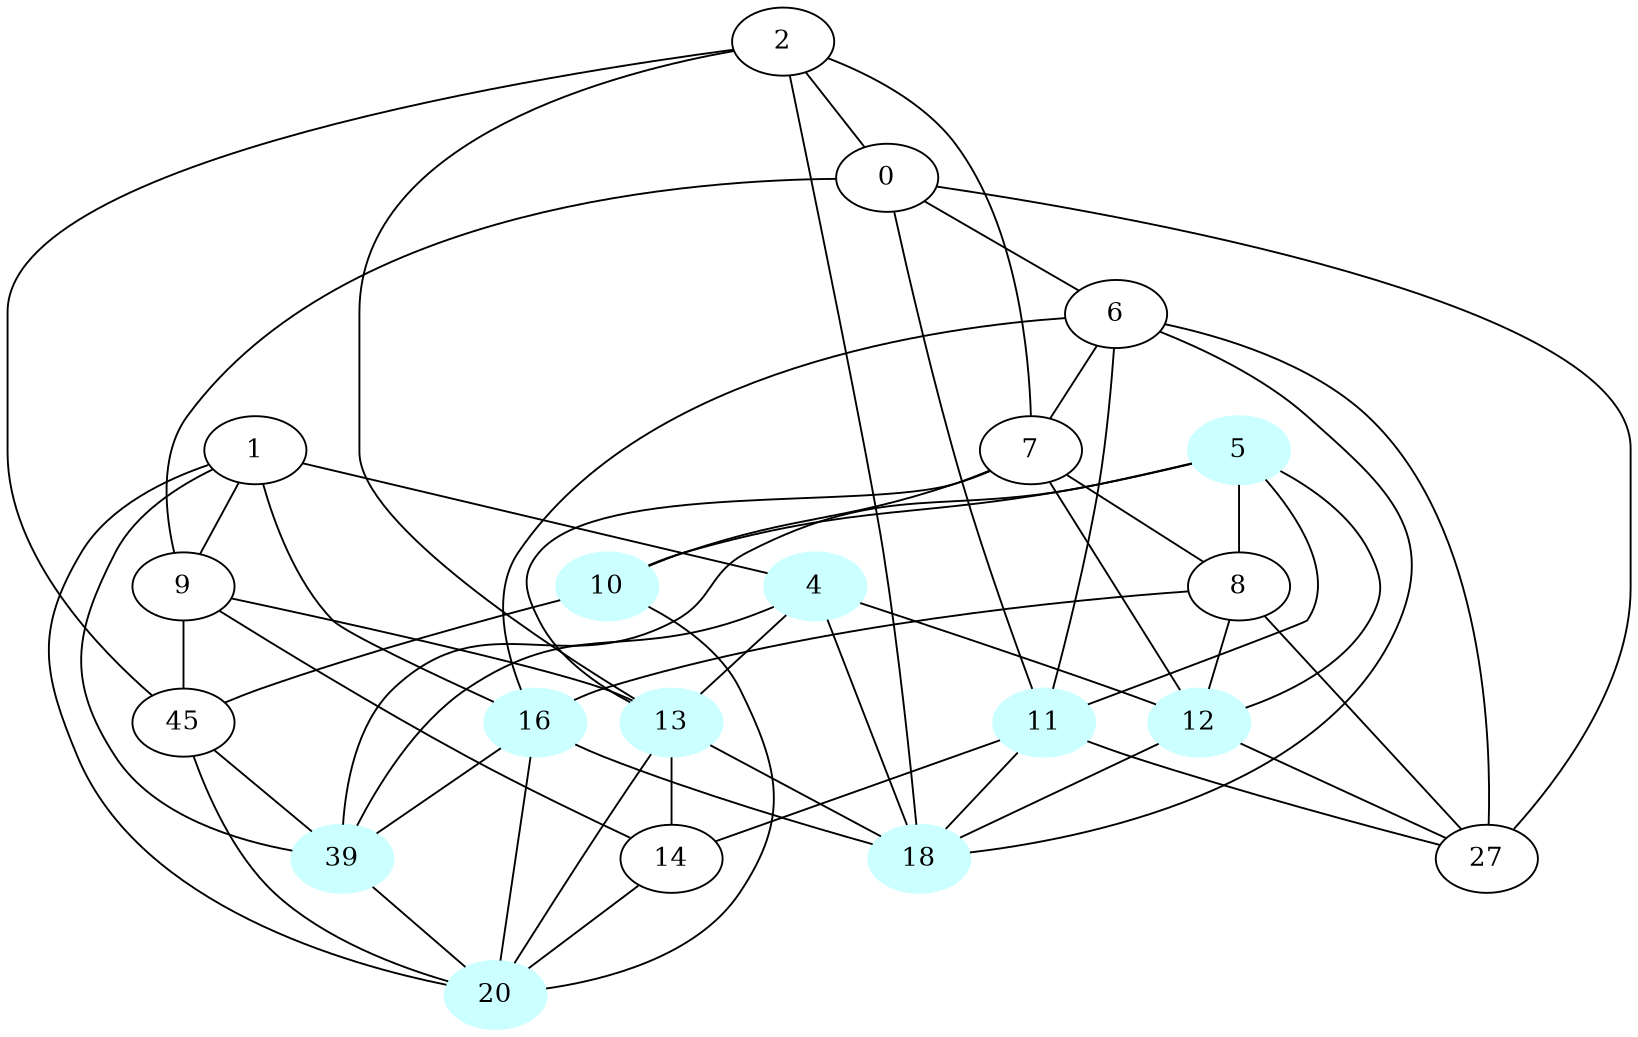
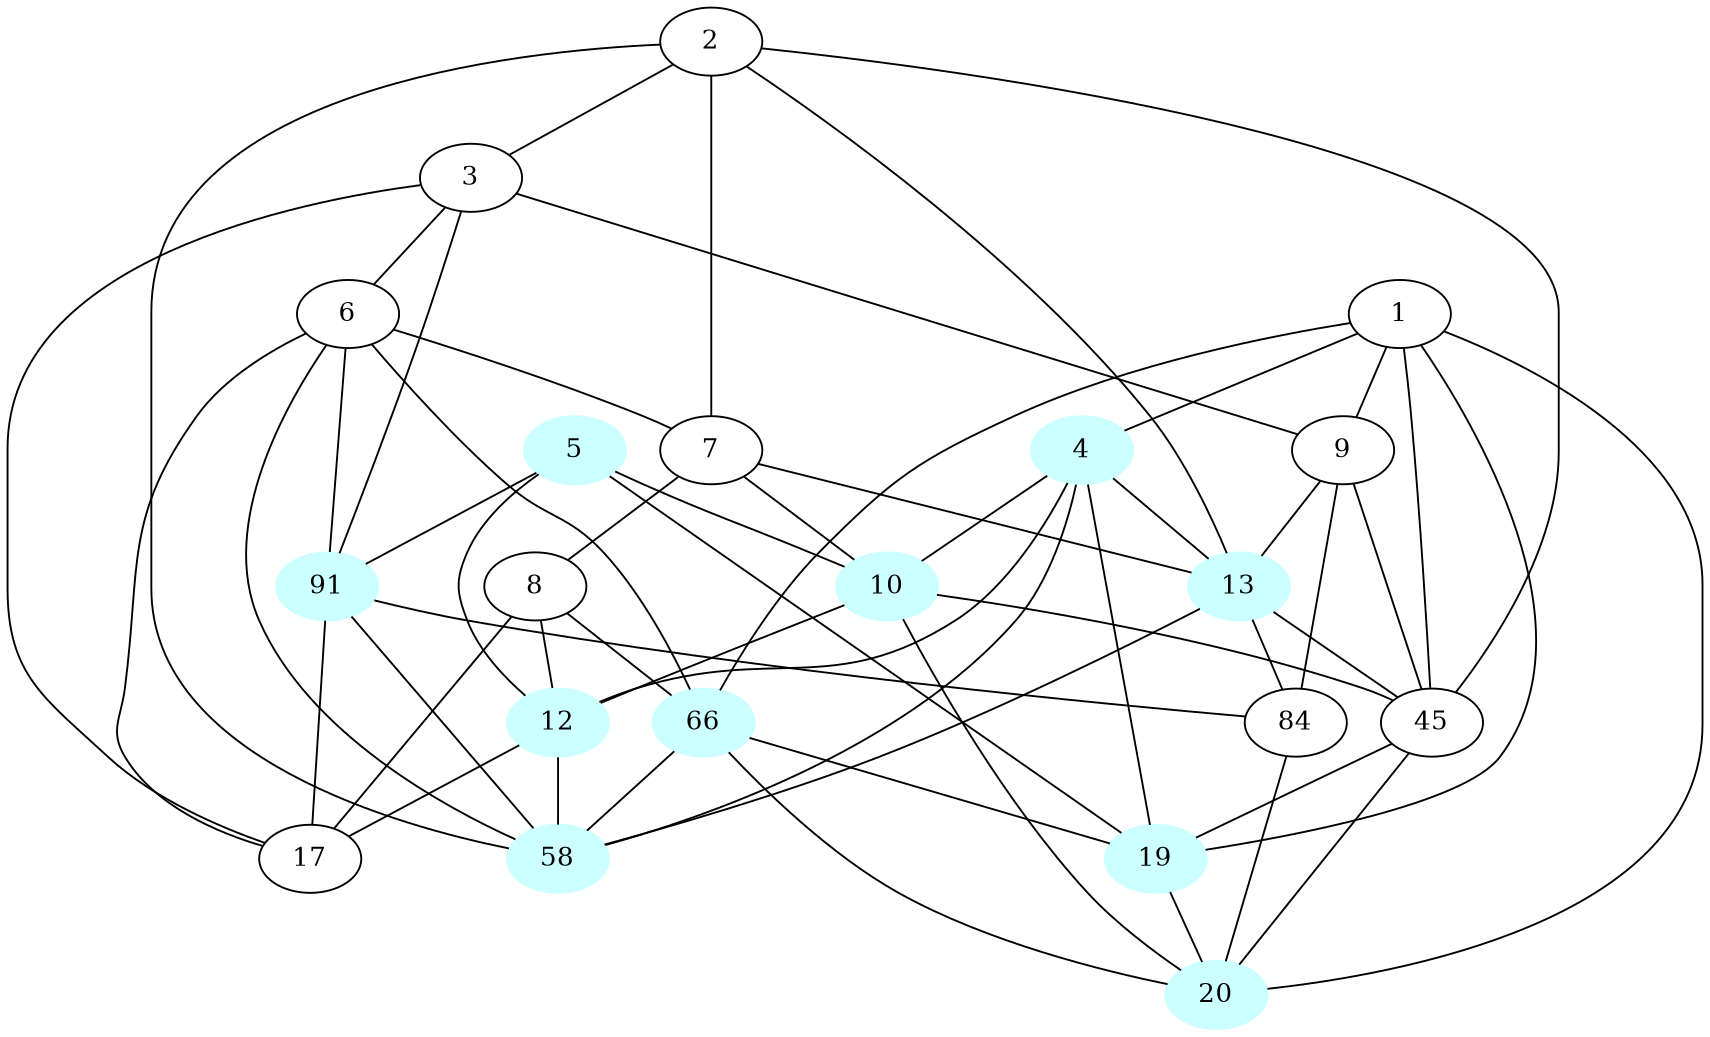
node "0": label "0" -> "3"
edge "4" -- "10": added
edge "1" -- "45": added
edge "5" -- "8": removed
edge "7" -- "12": now "10" -- "12"
node "16": label "16" -> "66"
node "11": label "11" -> "91"
edge "13" -- "20": now "13" -- "45"
node "39": label "39" -> "19"
node "14": label "14" -> "84"
node "18": label "18" -> "58"
node "27": label "27" -> "17"
